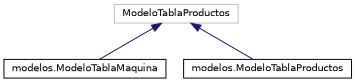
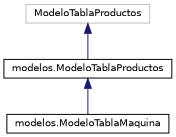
edge "modelos.ModeloTablaMaquina" -> "ModeloTablaProductos": now "modelos.ModeloTablaMaquina" -> "modelos.ModeloTablaProductos"
